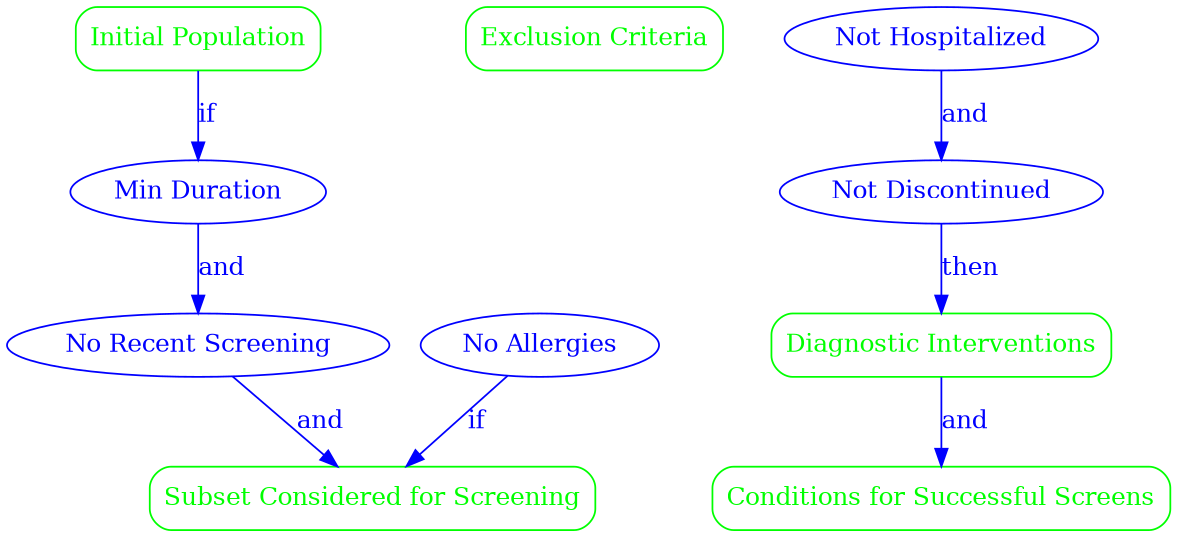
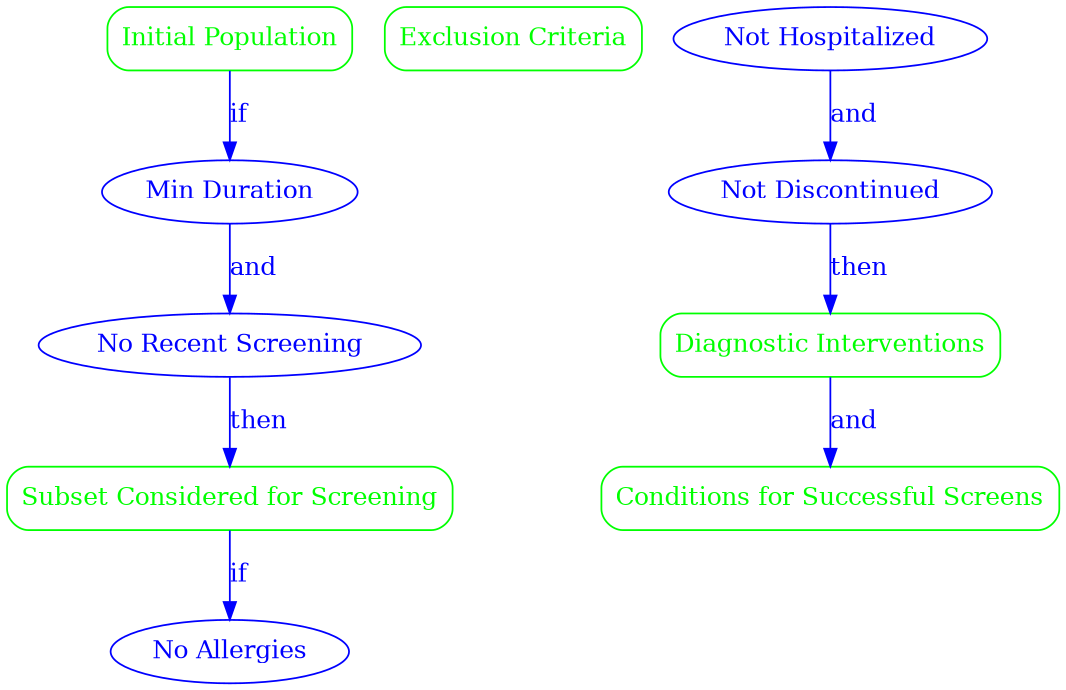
edge "No Allergies" -> "Subset Considered for Screening": reversed
edge "No Recent Screening" -> "Subset Considered for Screening": label "and" -> "then"
